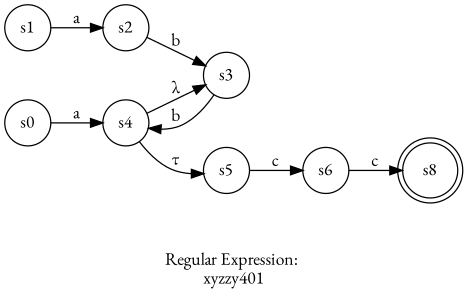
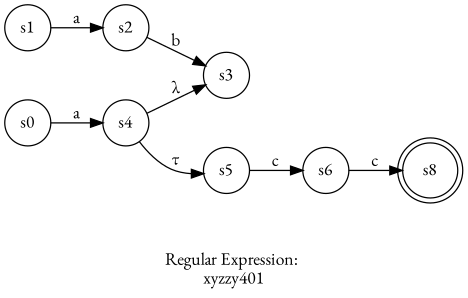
edge "s3" -> "s4": removed, label "b"
